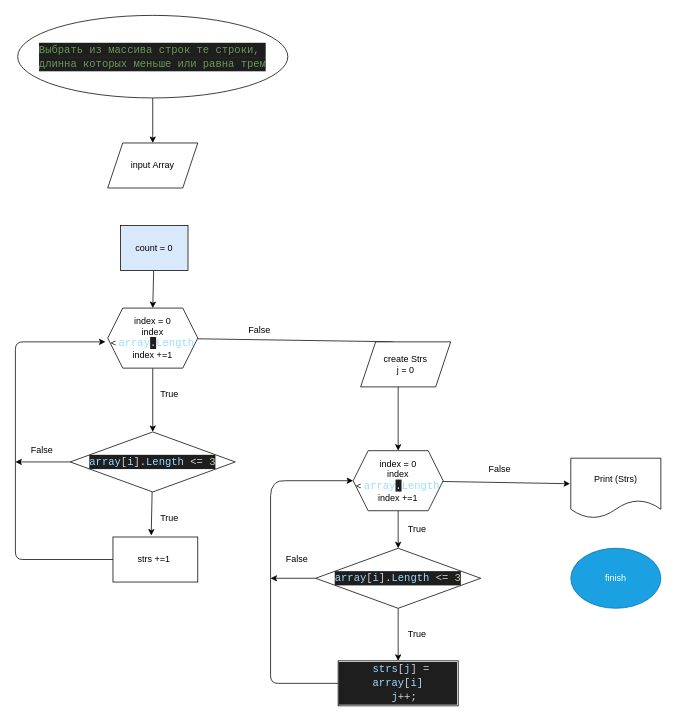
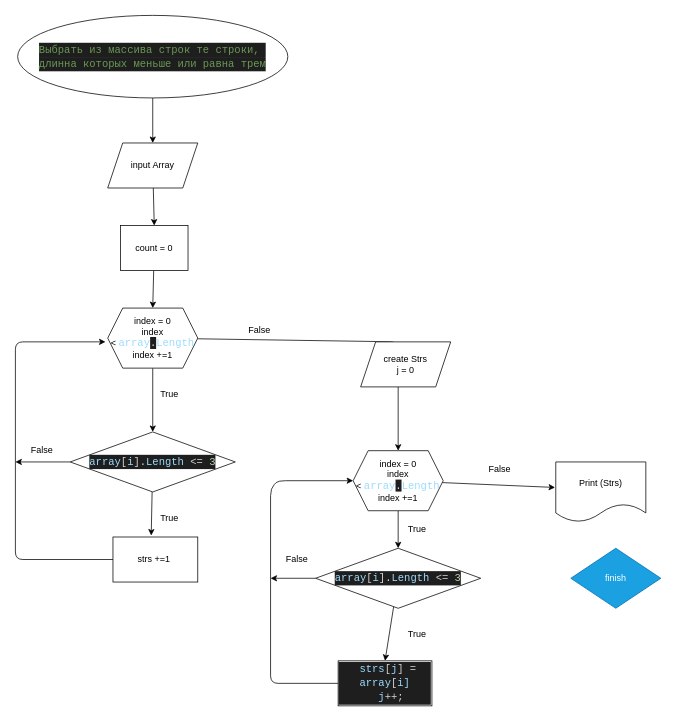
edge "input Array" -> "count = 0": added
node "count = 0": fillcolor #dae8fc -> #ffffff
node "Print (Strs)": moved (615, 488) -> (600, 492)
node "finish": shape ellipse -> diamond
node "strs[j] = array[i] j++;": size 120x45 -> 94x45
